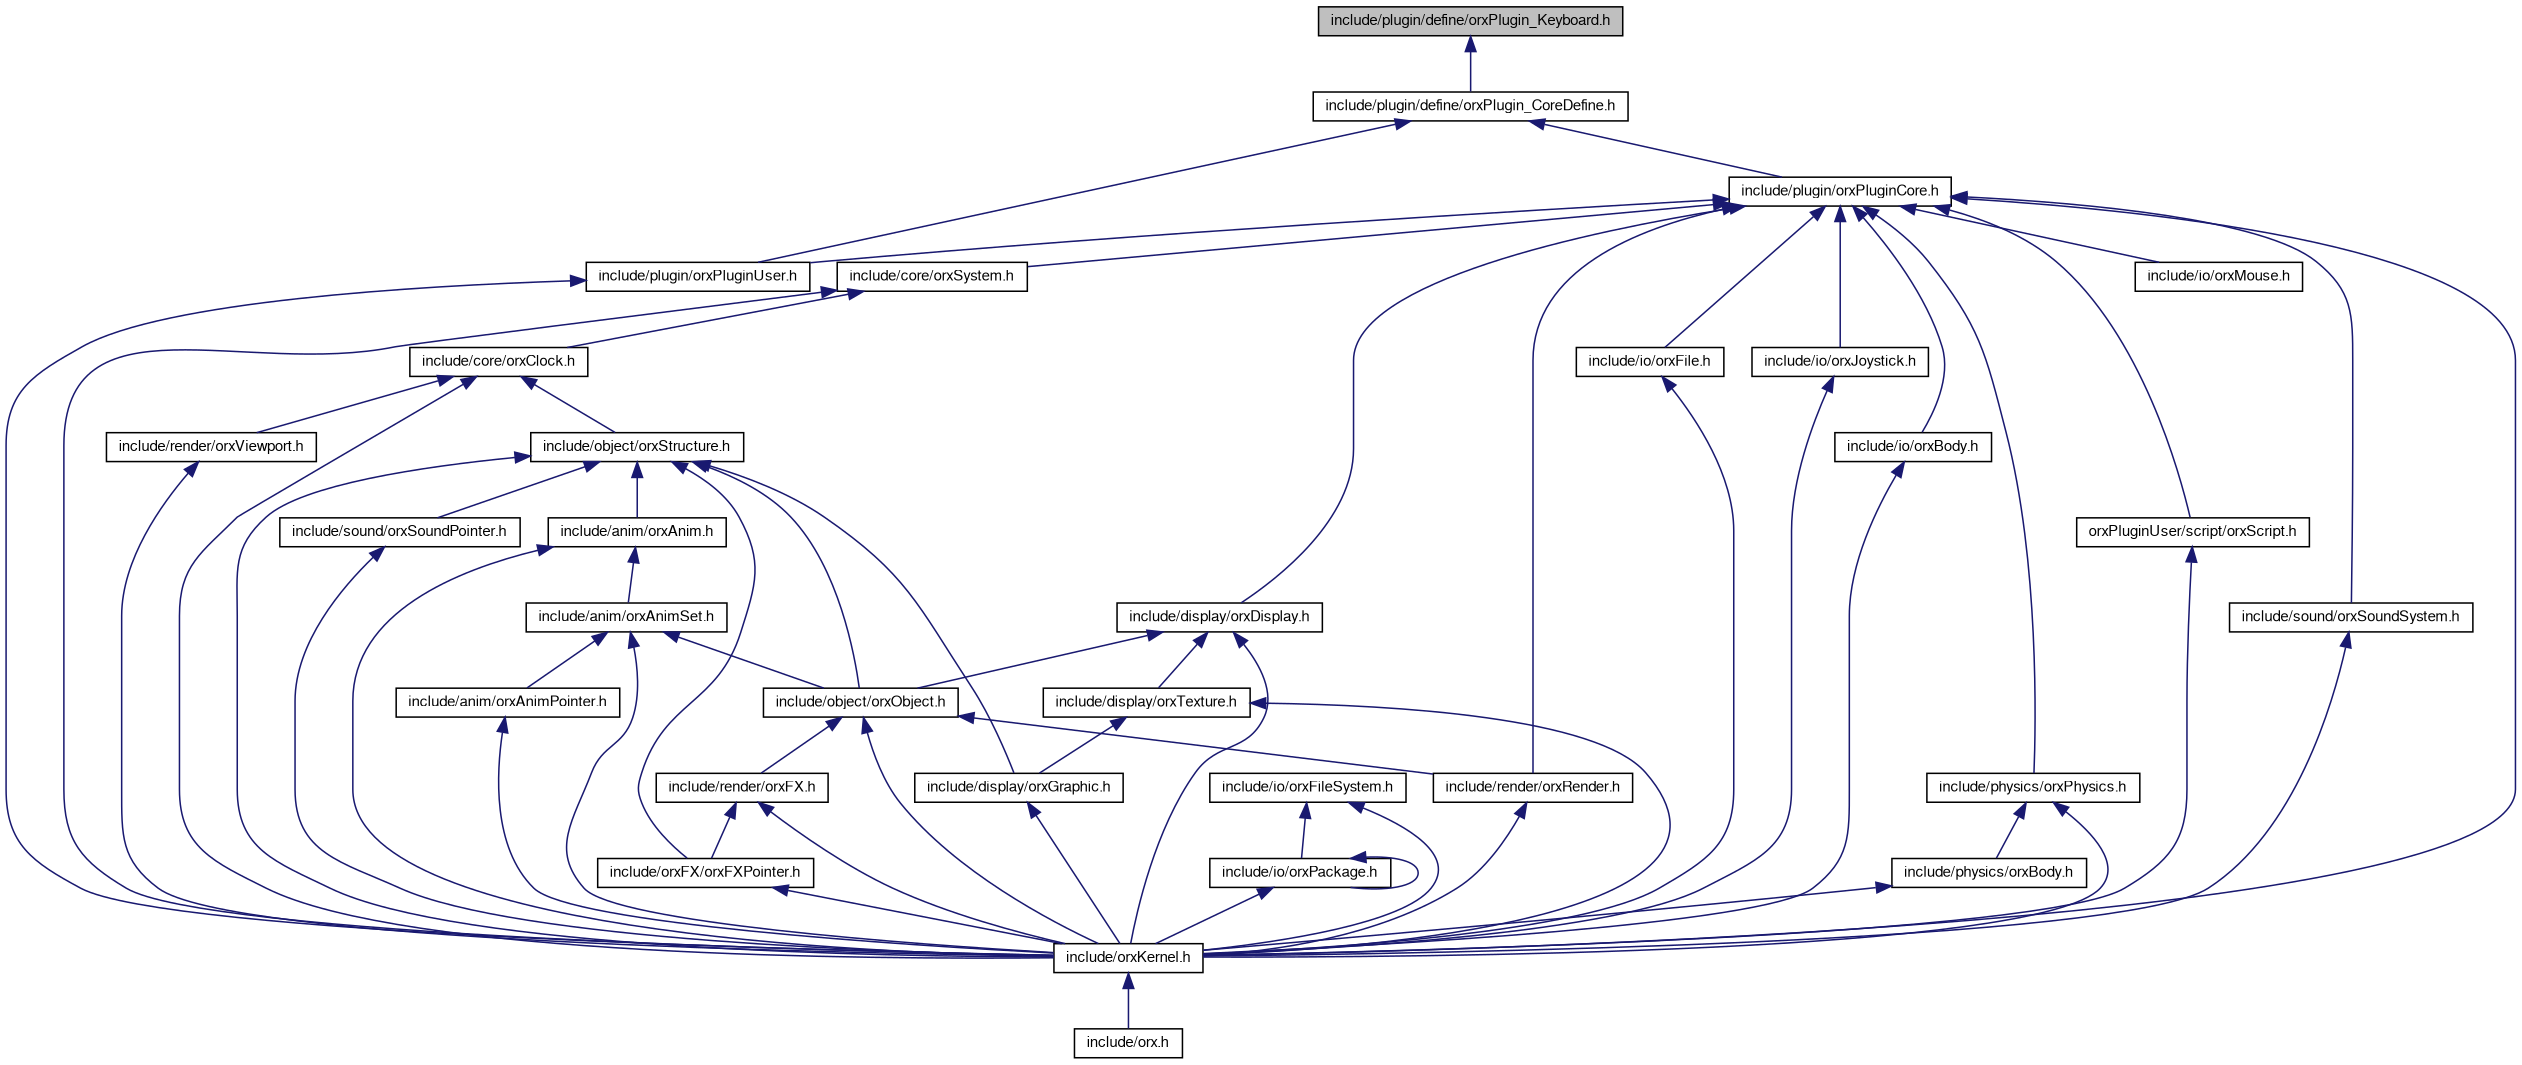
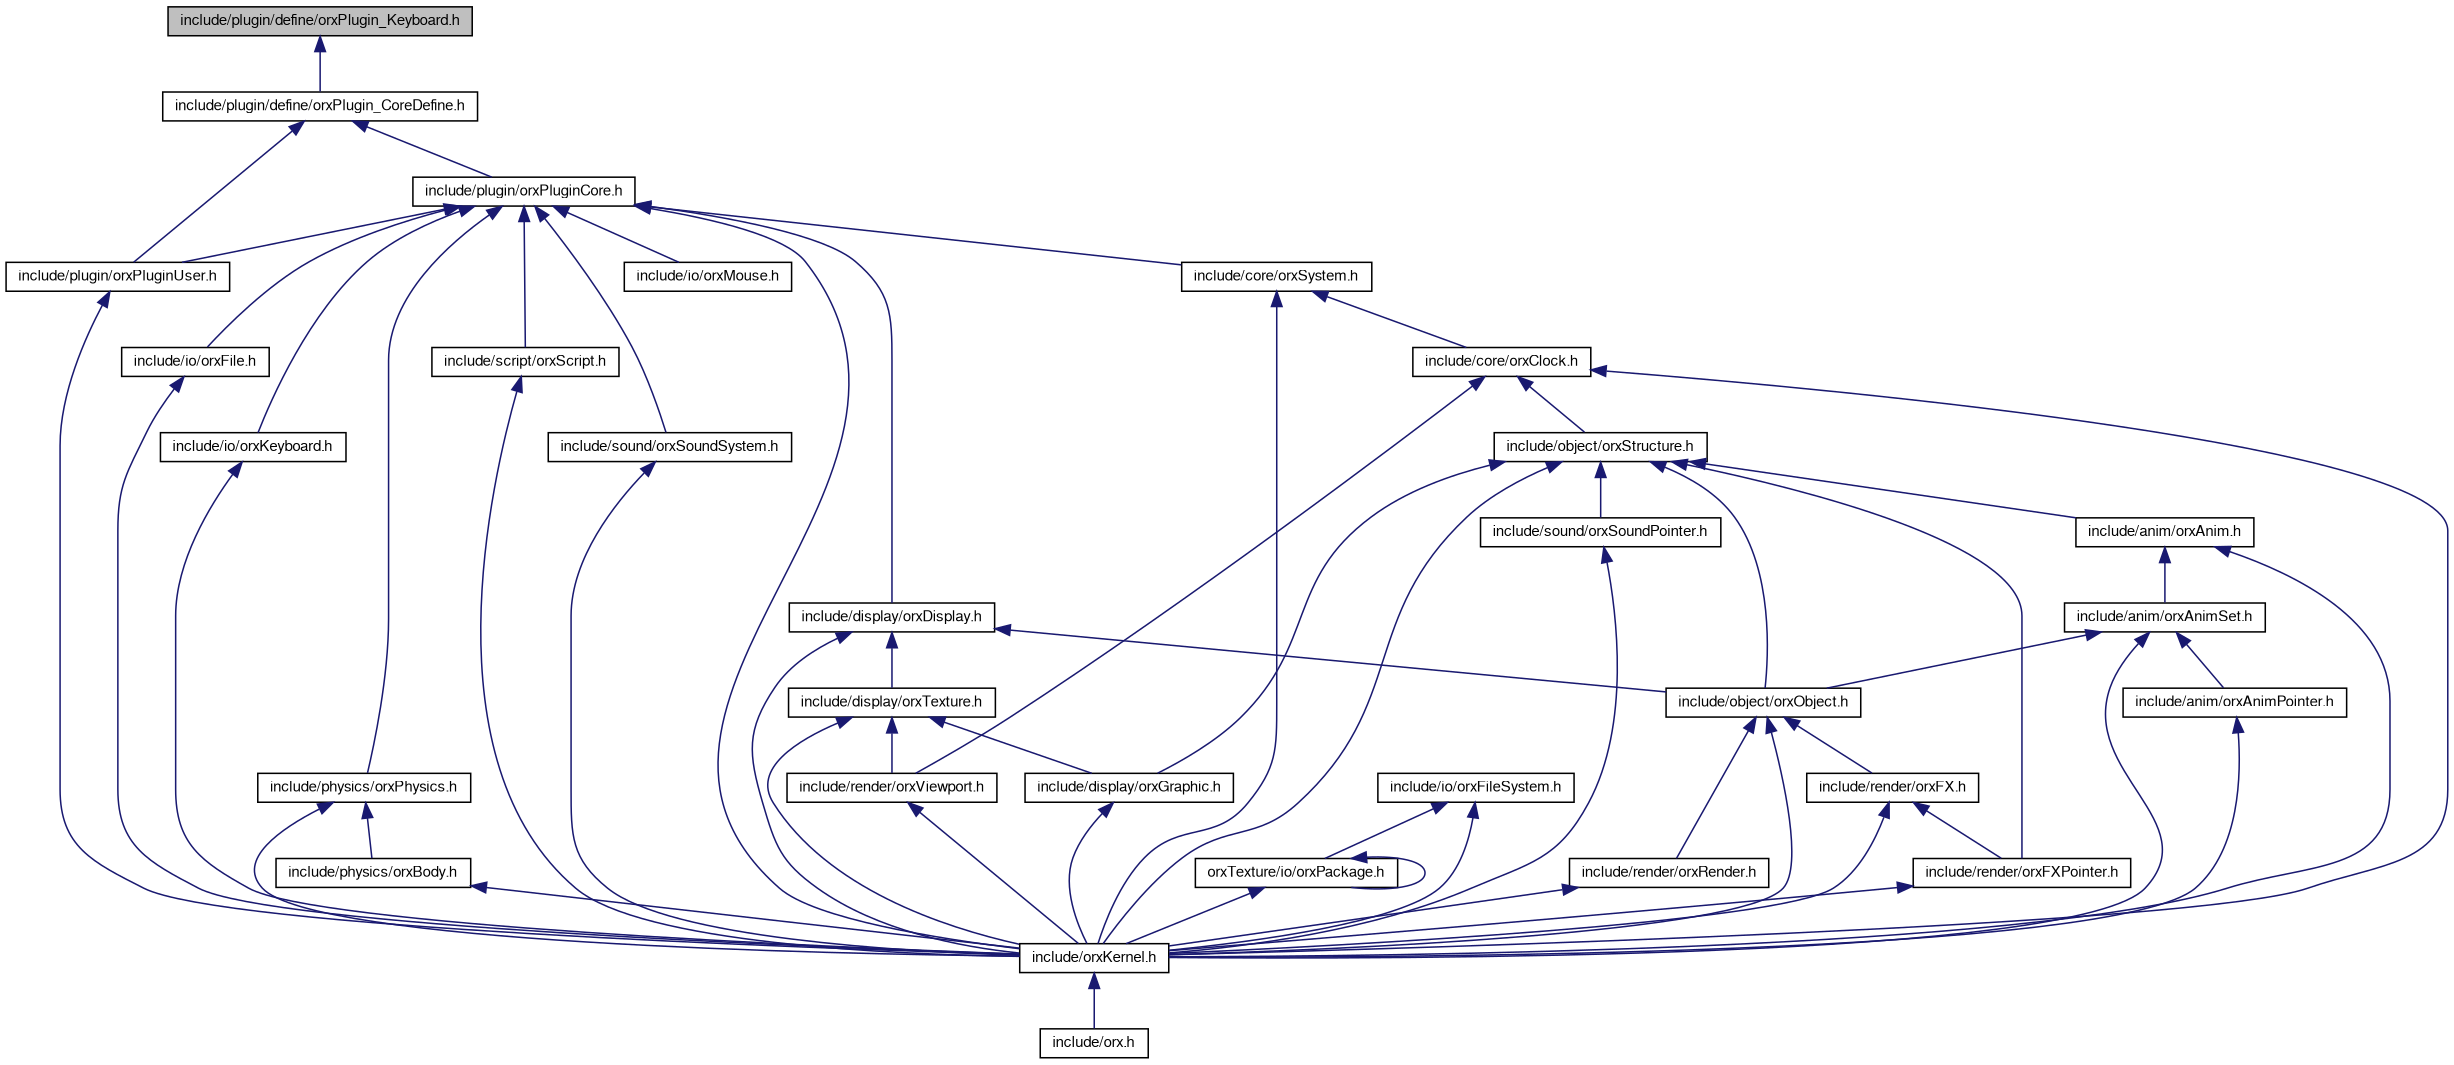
node "include/io/orxJoystick.h": removed
edge "include/render/orxRender.h" -> "include/plugin/orxPluginCore.h": removed
node "include/io/orxBody.h": label "include/io/orxBody.h" -> "include/io/orxKeyboard.h"
node "orxPluginUser/script/orxScript.h": label "orxPluginUser/script/orxScript.h" -> "include/script/orxScript.h"
edge "include/render/orxViewport.h" -> "include/display/orxTexture.h": added
node "include/orxFX/orxFXPointer.h": label "include/orxFX/orxFXPointer.h" -> "include/render/orxFXPointer.h"
node "include/io/orxPackage.h": label "include/io/orxPackage.h" -> "orxTexture/io/orxPackage.h"
